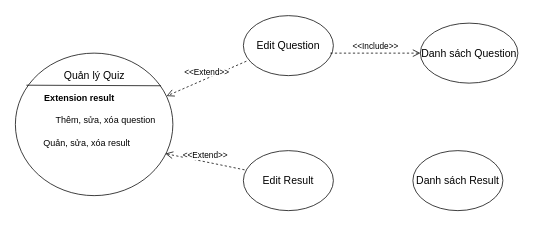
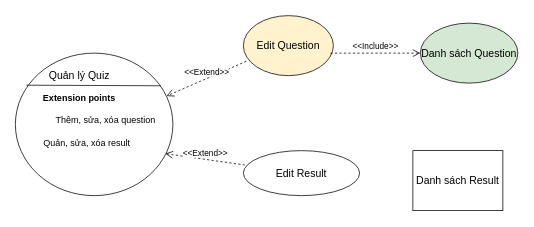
node "Edit Question": fillcolor #ffffff -> #fff2cc
node "Danh sách Question": fillcolor #ffffff -> #d5e8d4
node "Quản lý Quiz": moved (94, 75) -> (79, 75)
node "Extension result": label "Extension result" -> "Extension points"
node "Edit Result": size 90x60 -> 116x45
node "Danh sách Result": shape ellipse -> rectangle
